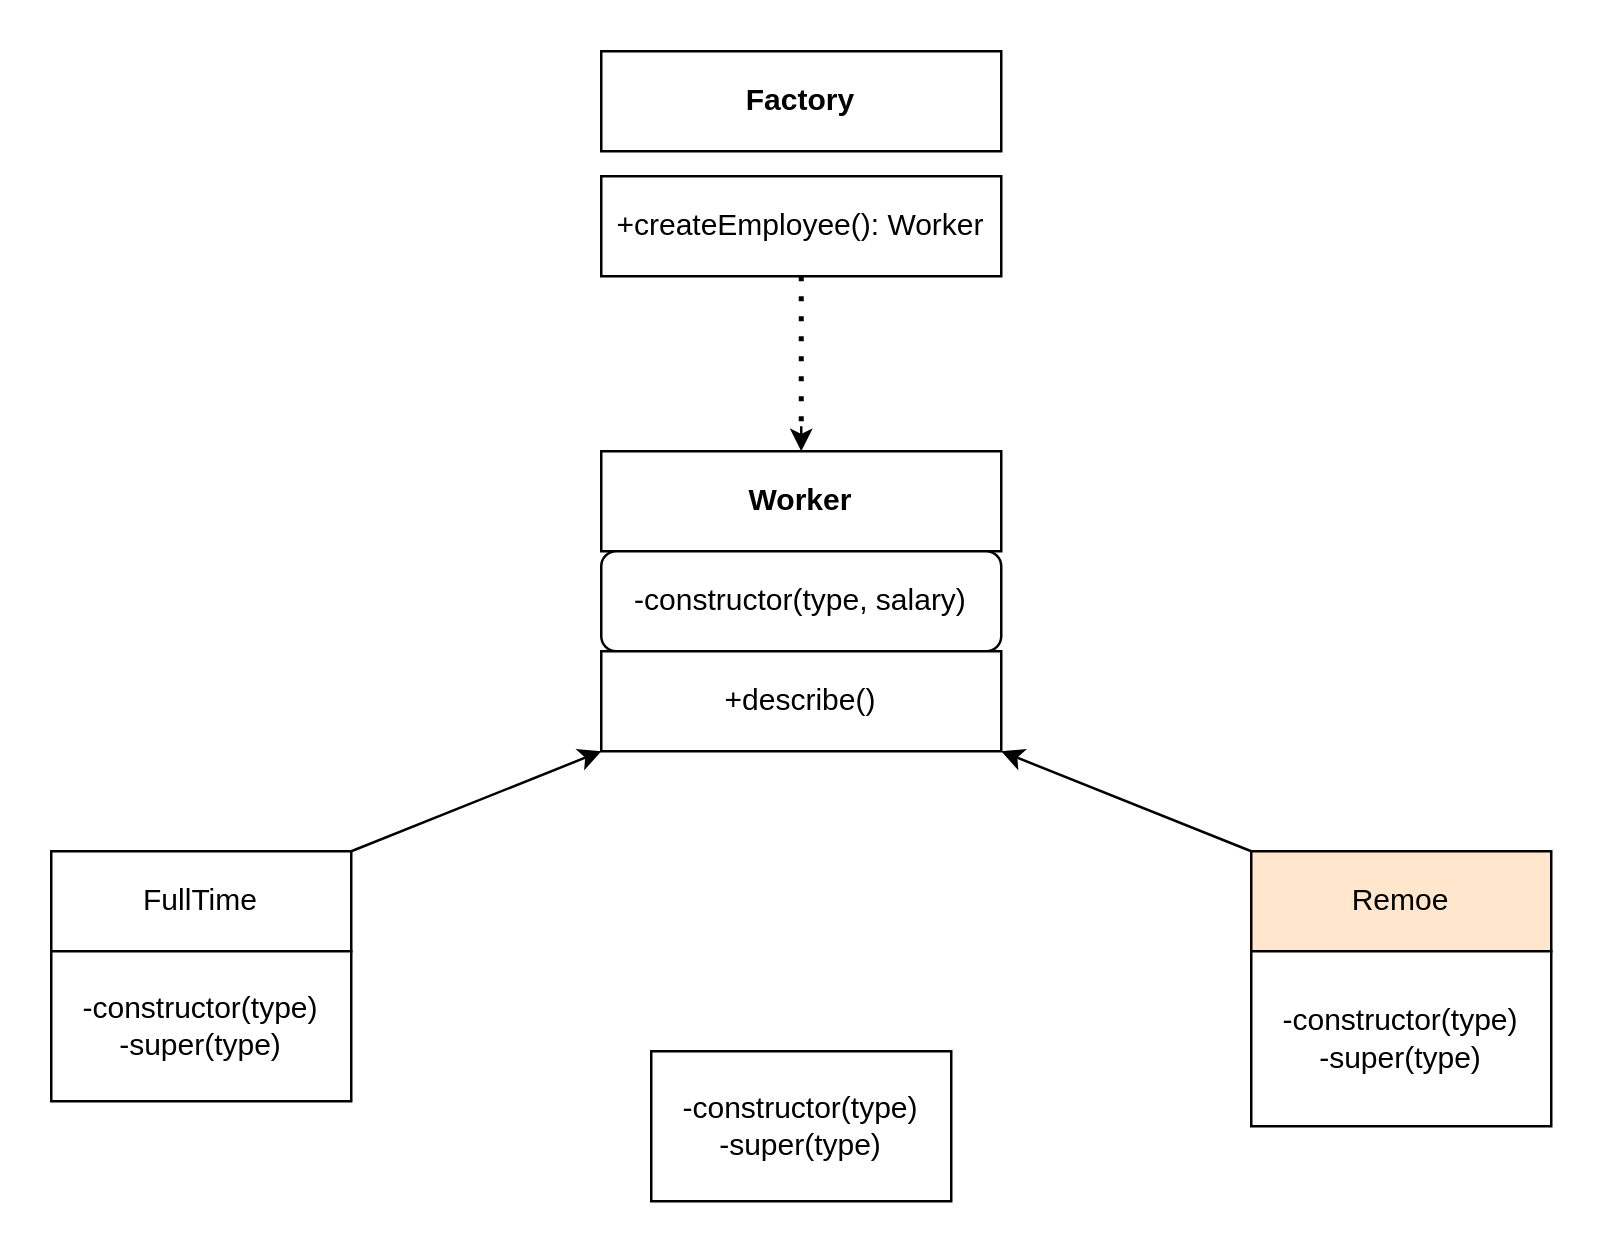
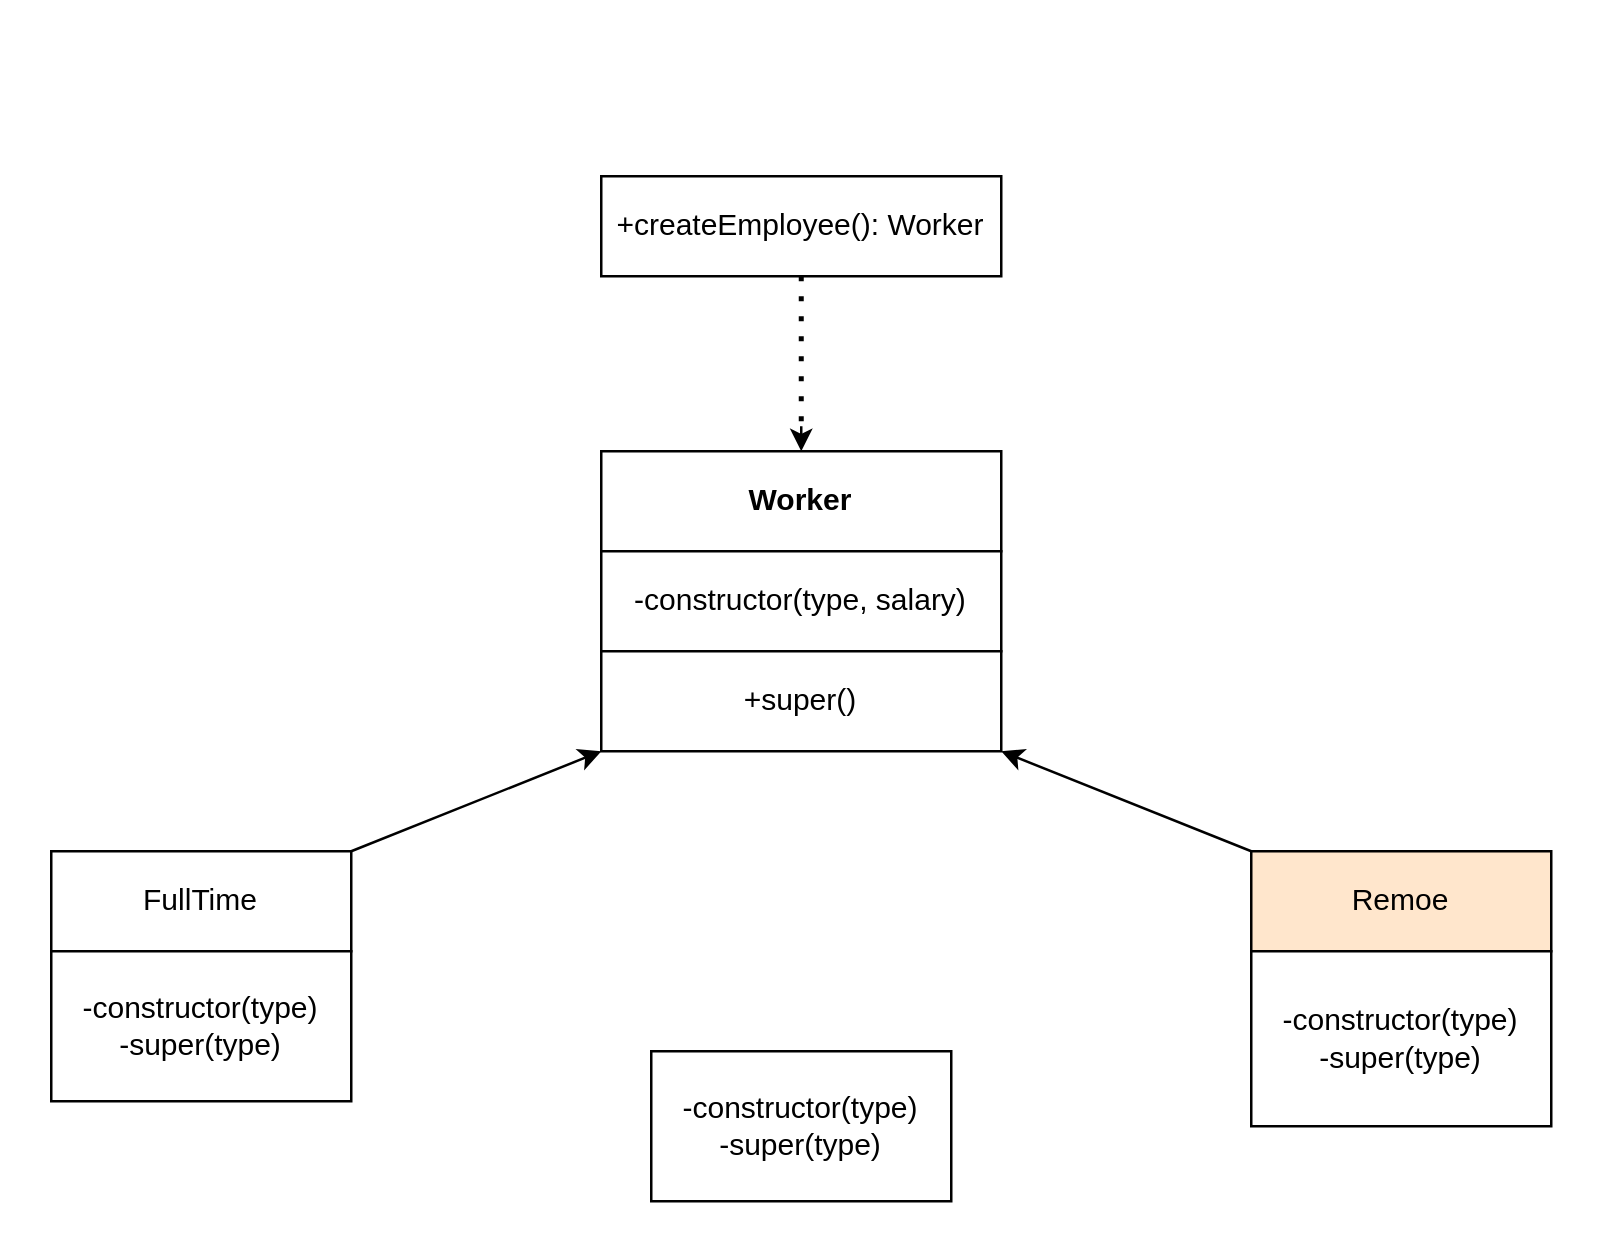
node "Factory": removed
node "-constructor(type, salary)": shape rounded rectangle -> rectangle
node "+describe()": label "+describe()" -> "+super()"
